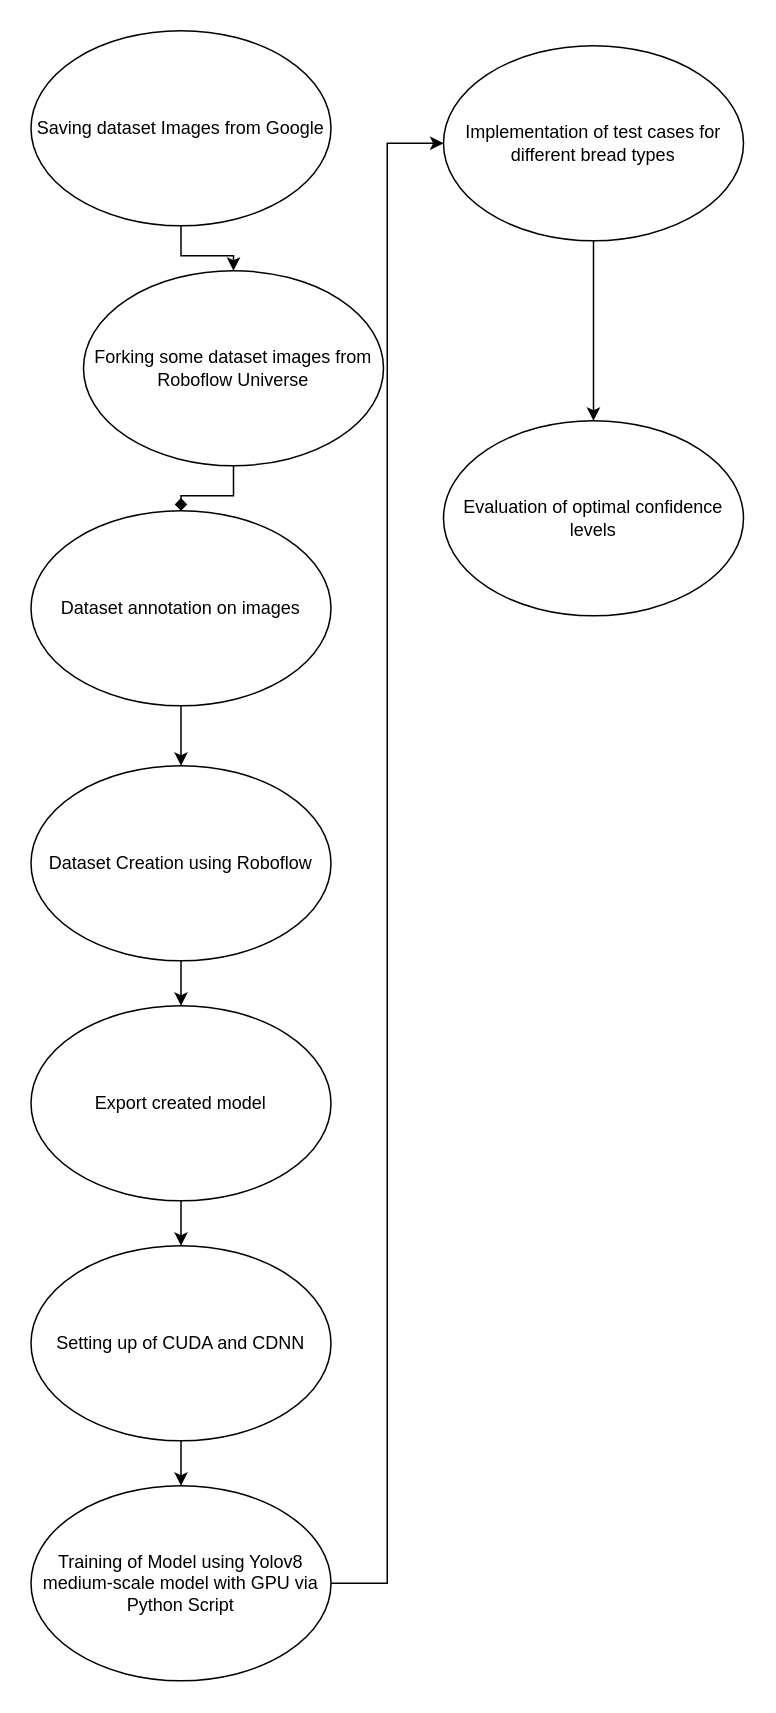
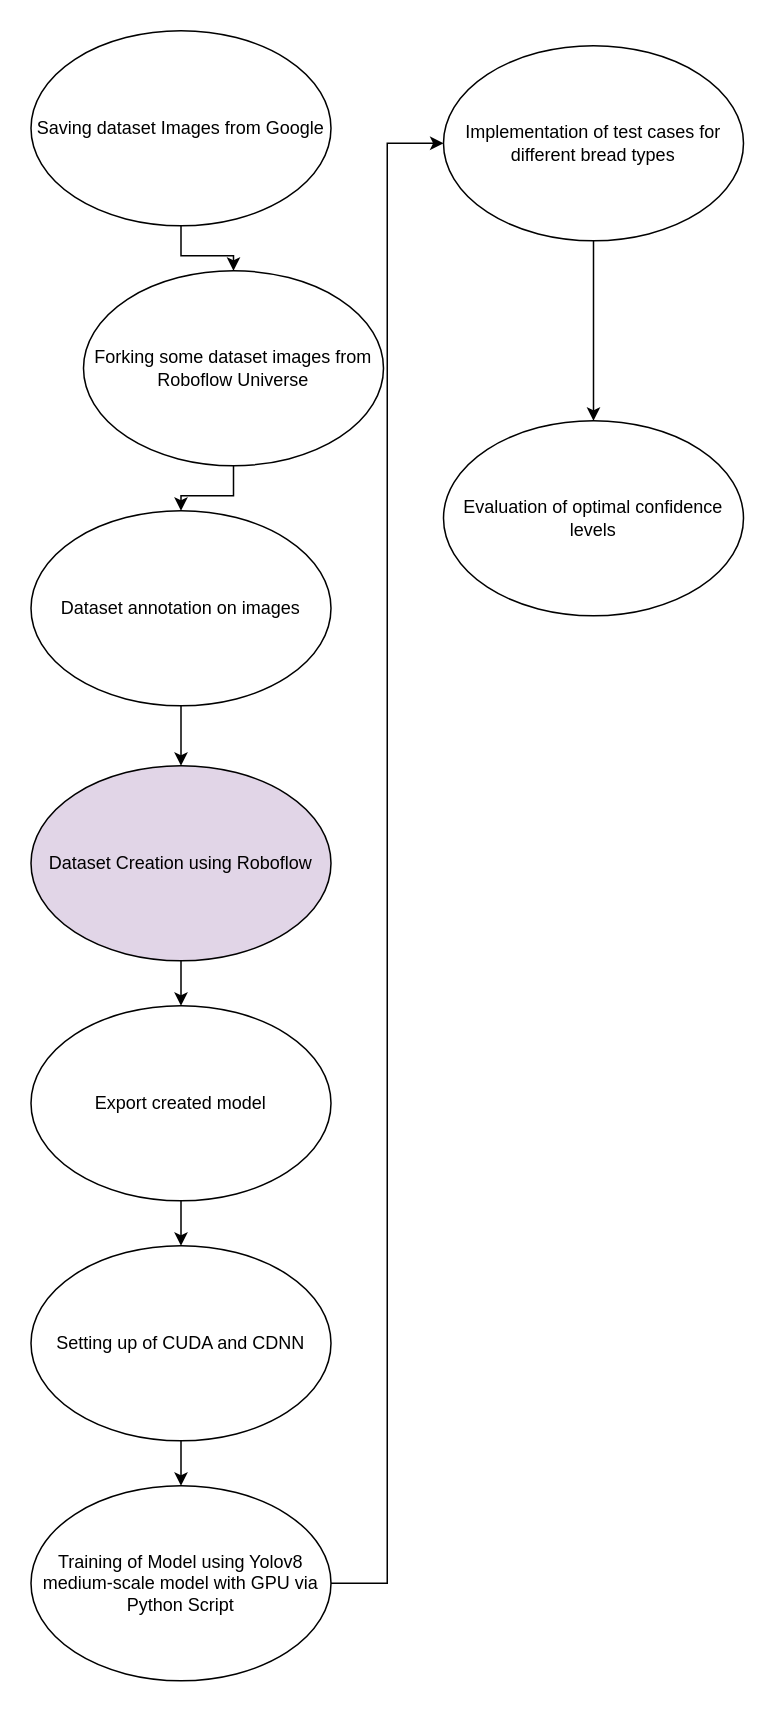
edge "Forking some dataset images from Roboflow Universe" -> "Dataset annotation on images": arrowhead diamond -> classic
node "Dataset Creation using Roboflow": fillcolor #ffffff -> #e1d5e7
